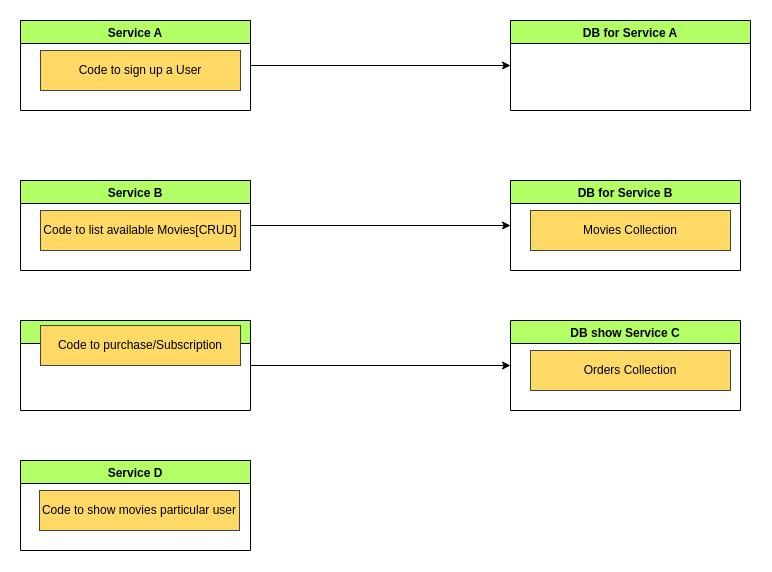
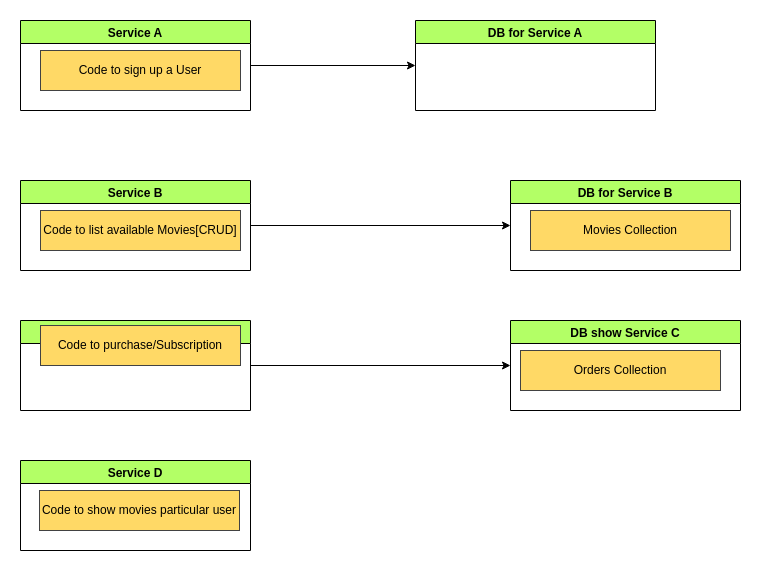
node "DB for Service A": moved (631, 66) -> (536, 66)
node "Orders Collection": moved (631, 371) -> (621, 371)
